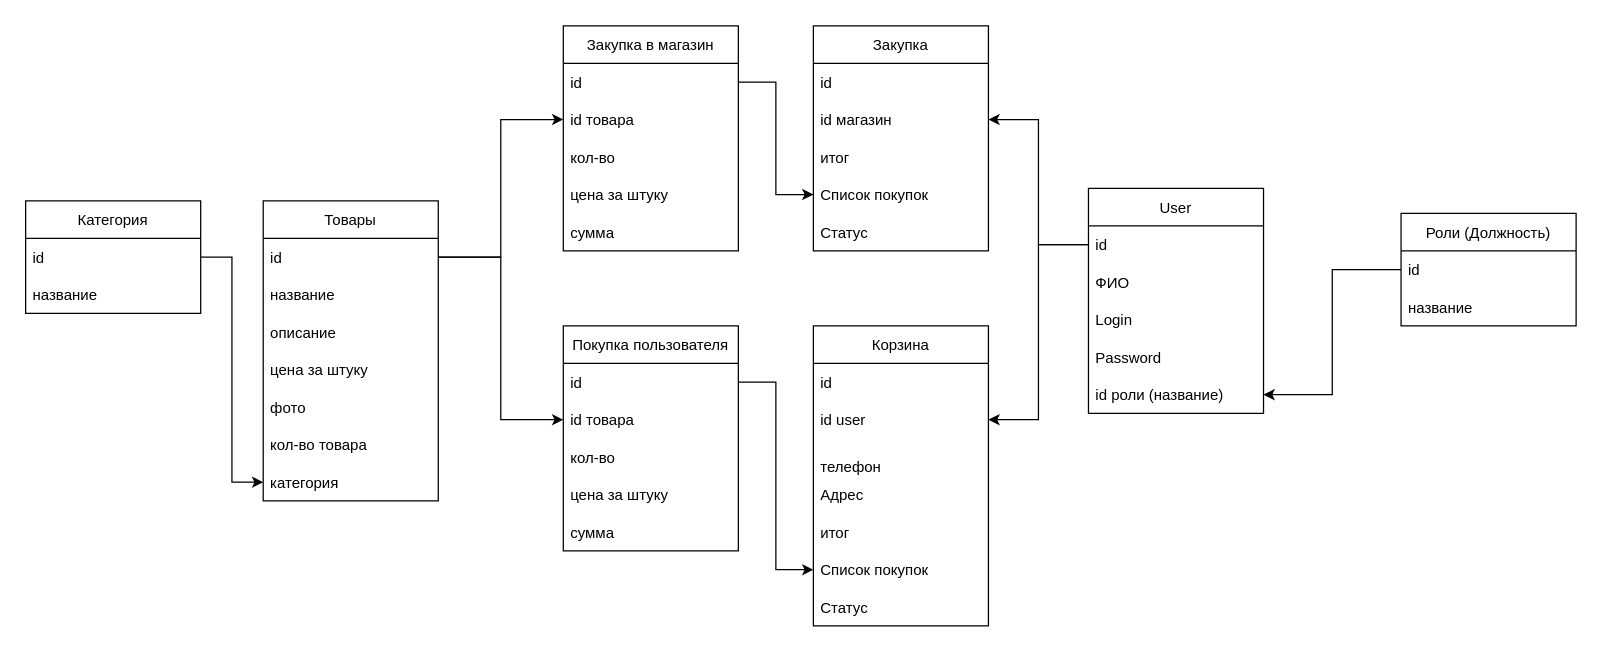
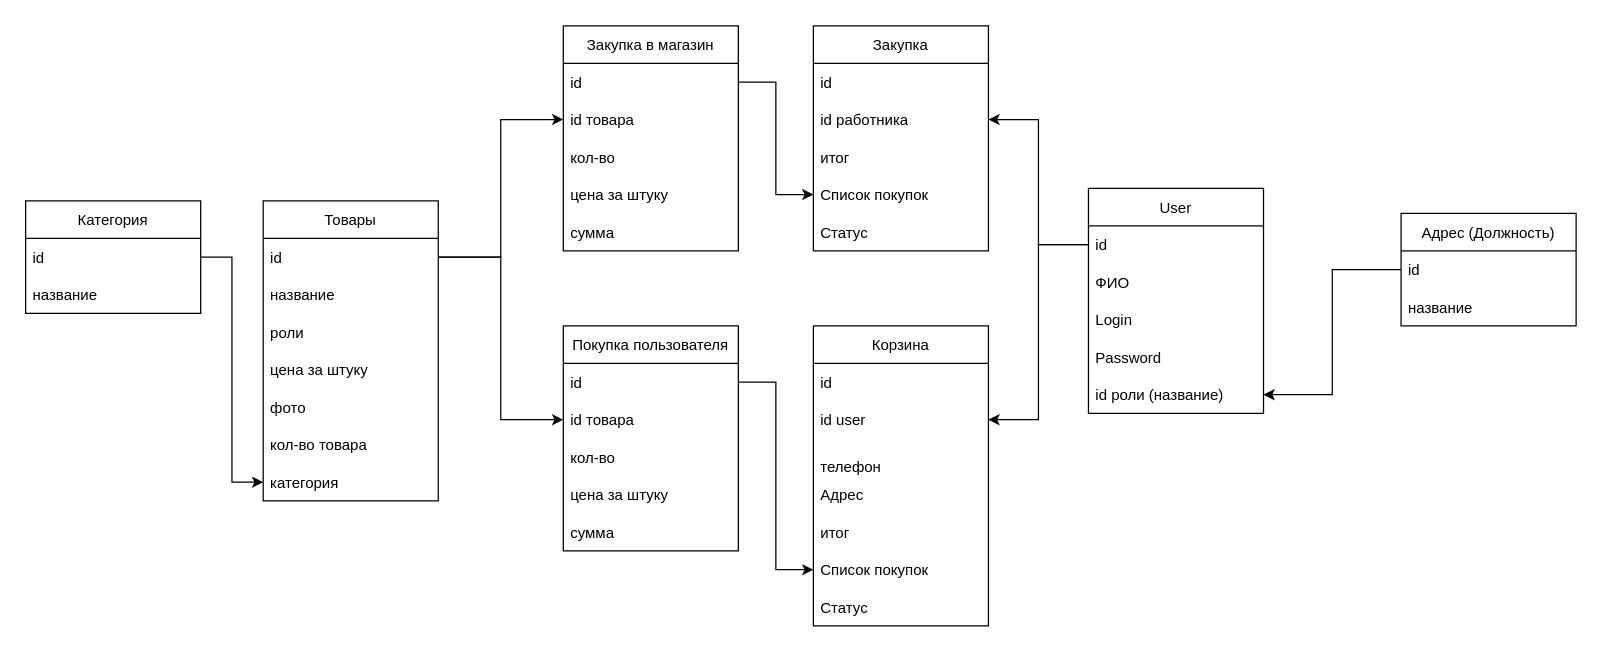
node "id магазин": label "id магазин" -> "id работника"
node "Роли (Должность)": label "Роли (Должность)" -> "Адрес (Должность)"
node "описание": label "описание" -> "роли"
